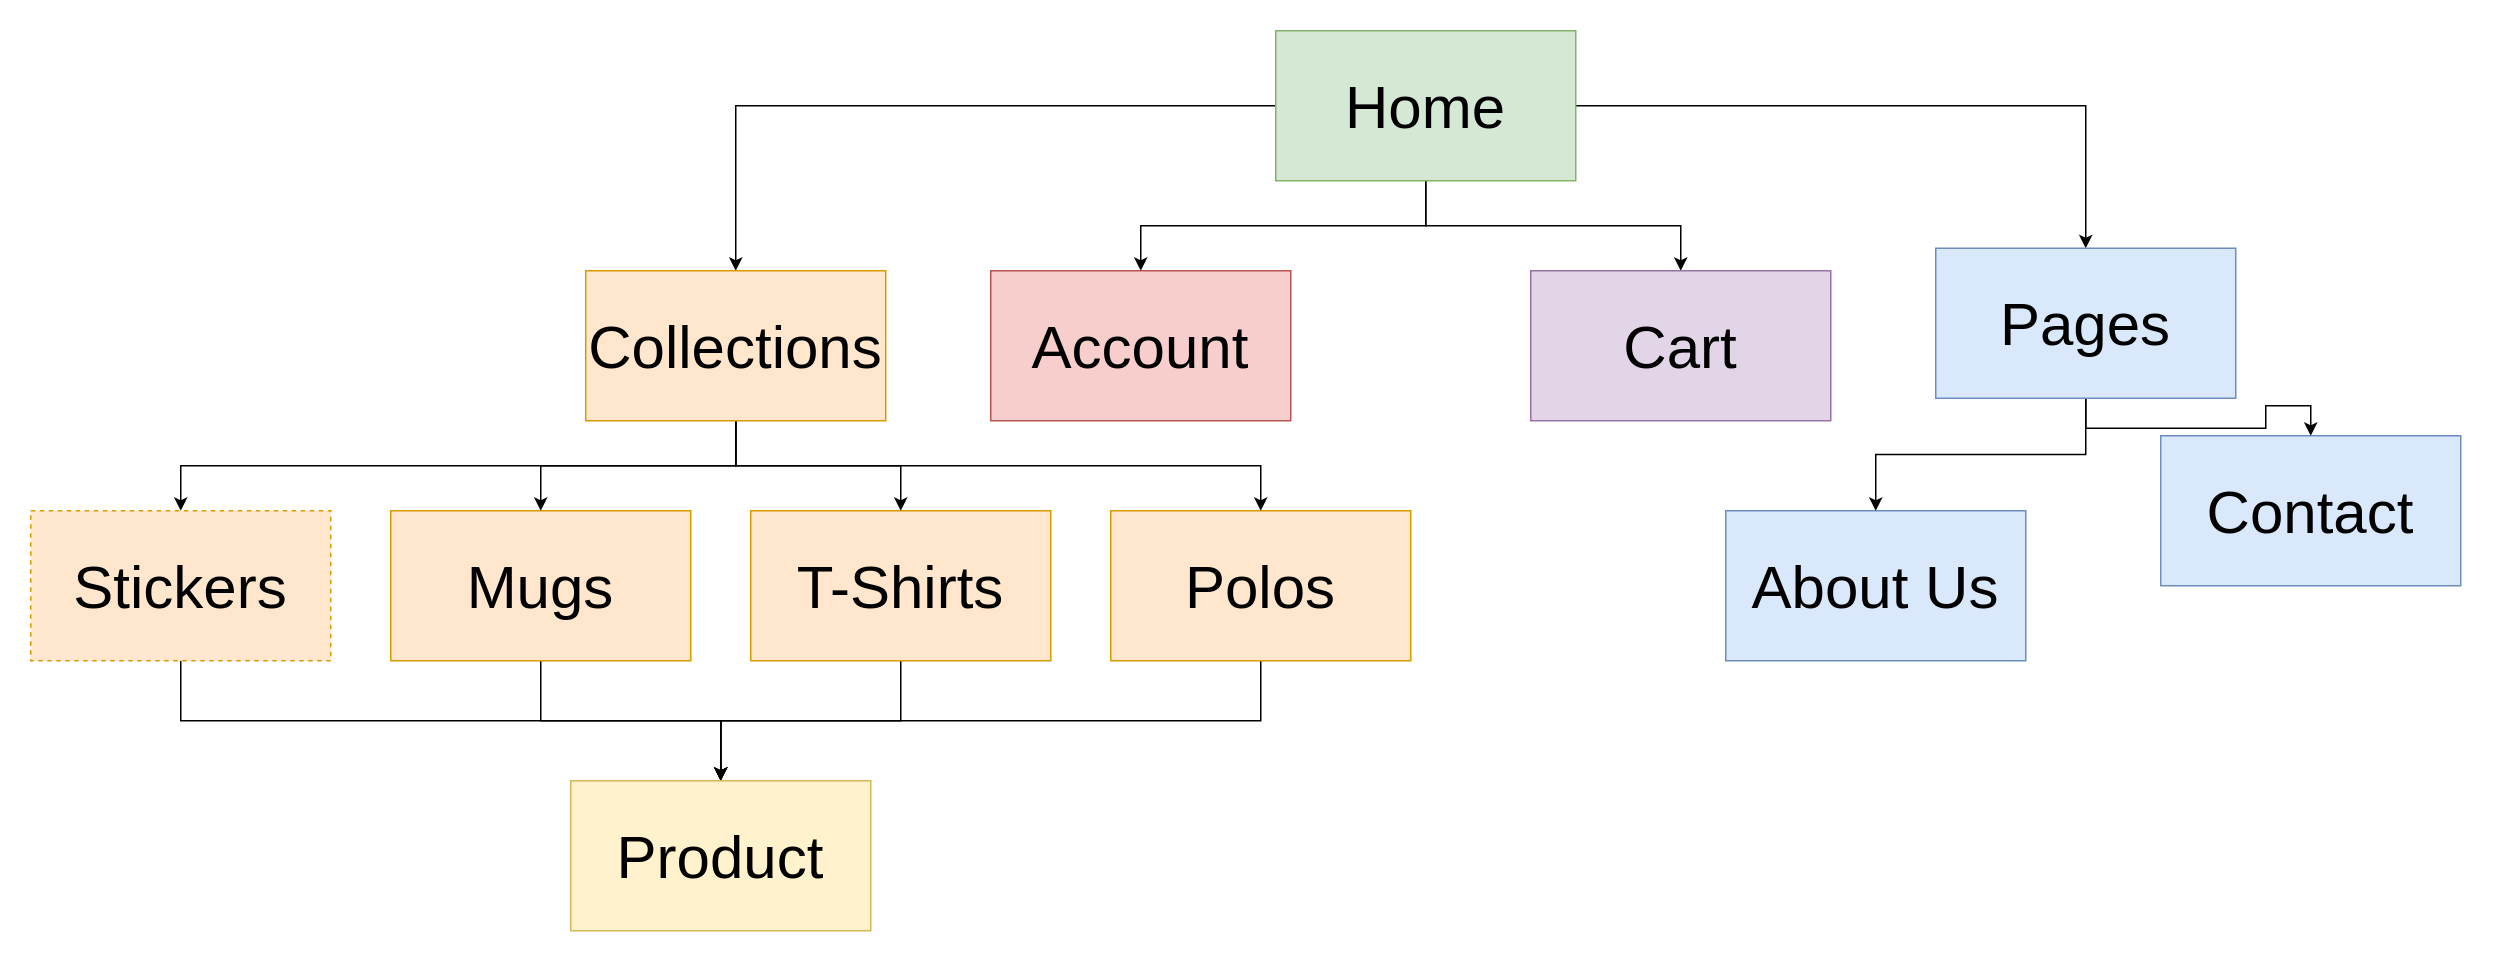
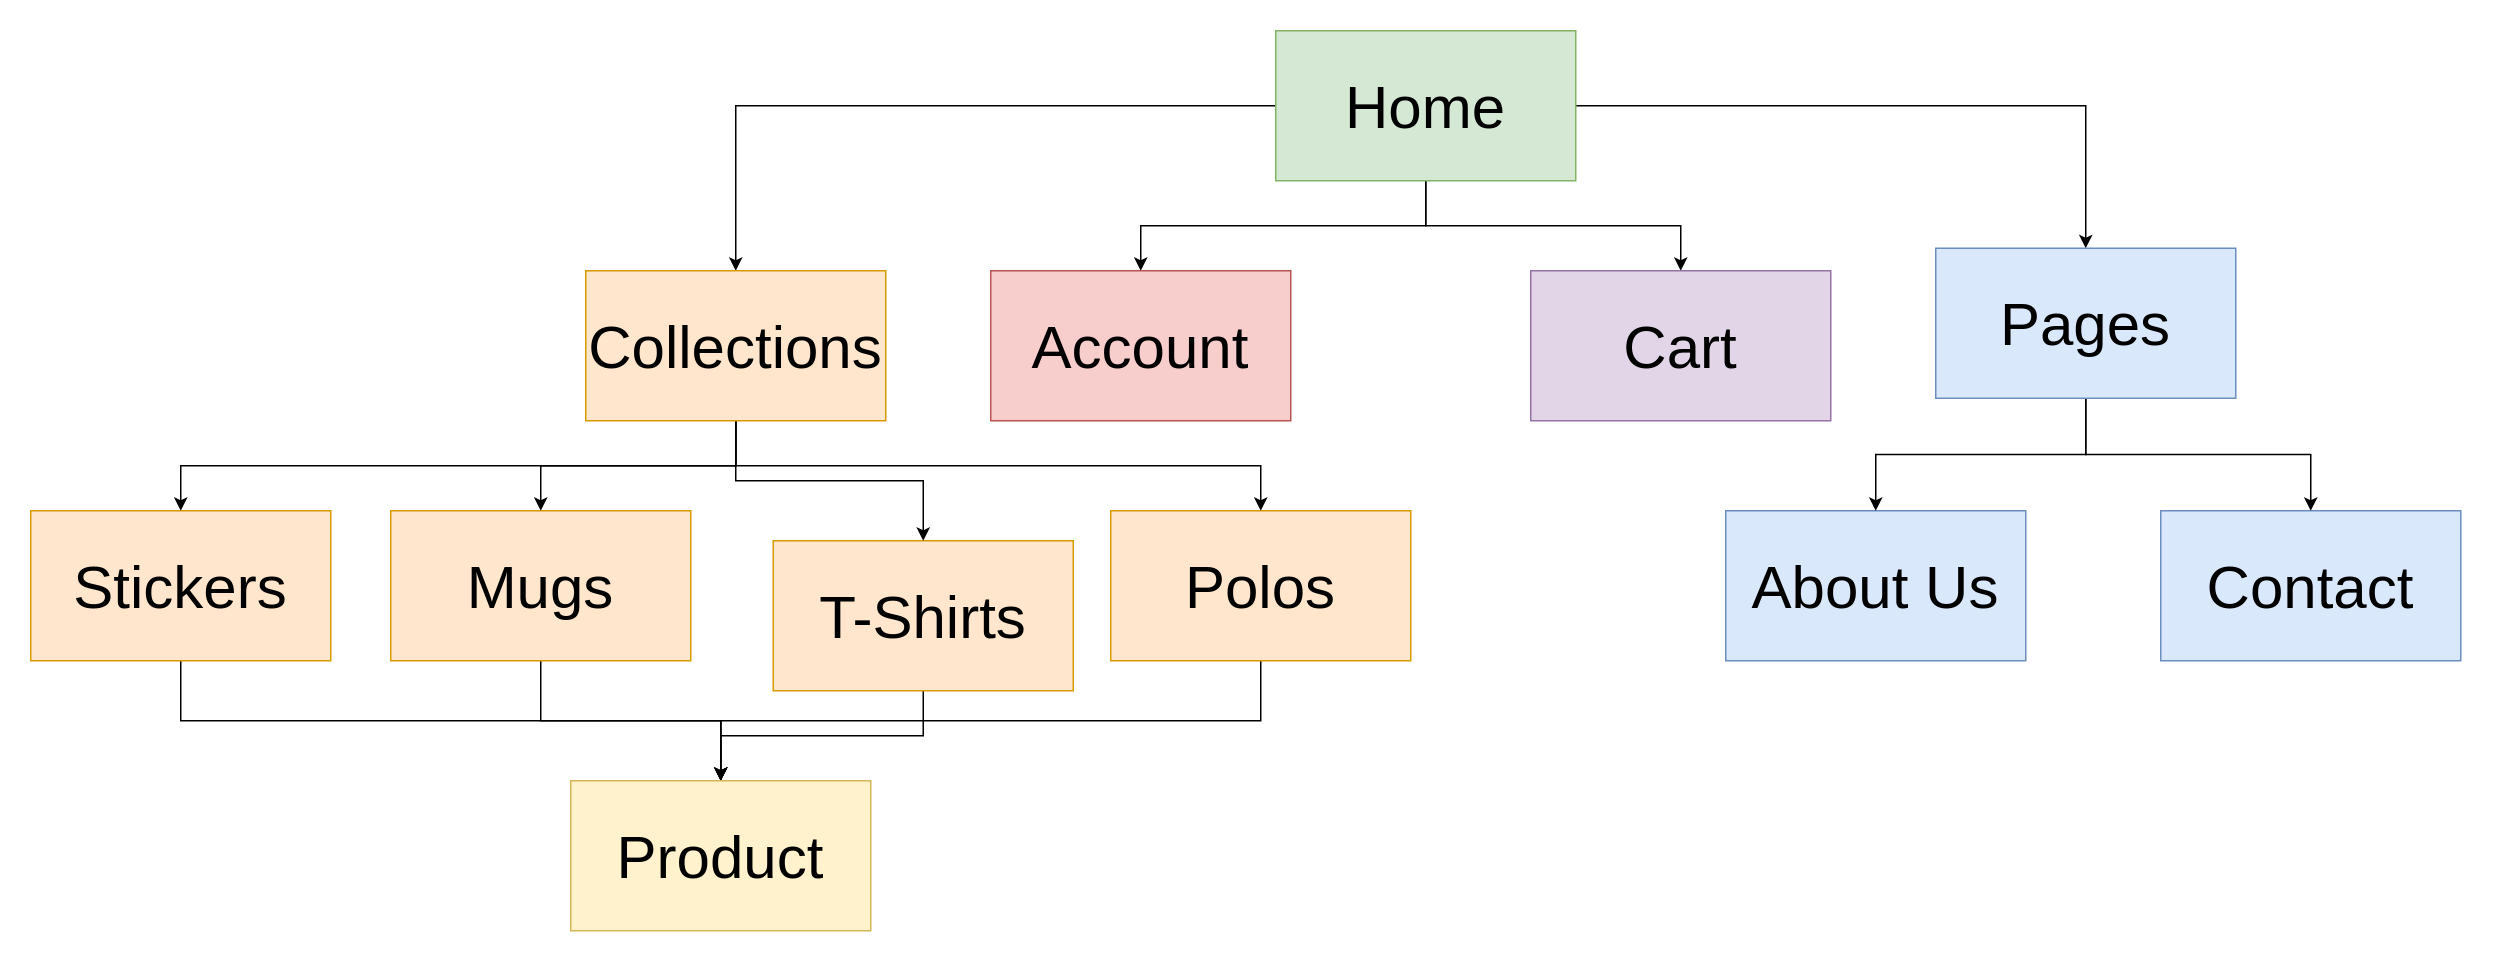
node "Contact": moved (2311, 511) -> (2311, 586)
node "Stickers": style dashed -> solid
node "T-Shirts": moved (901, 586) -> (923, 616)
